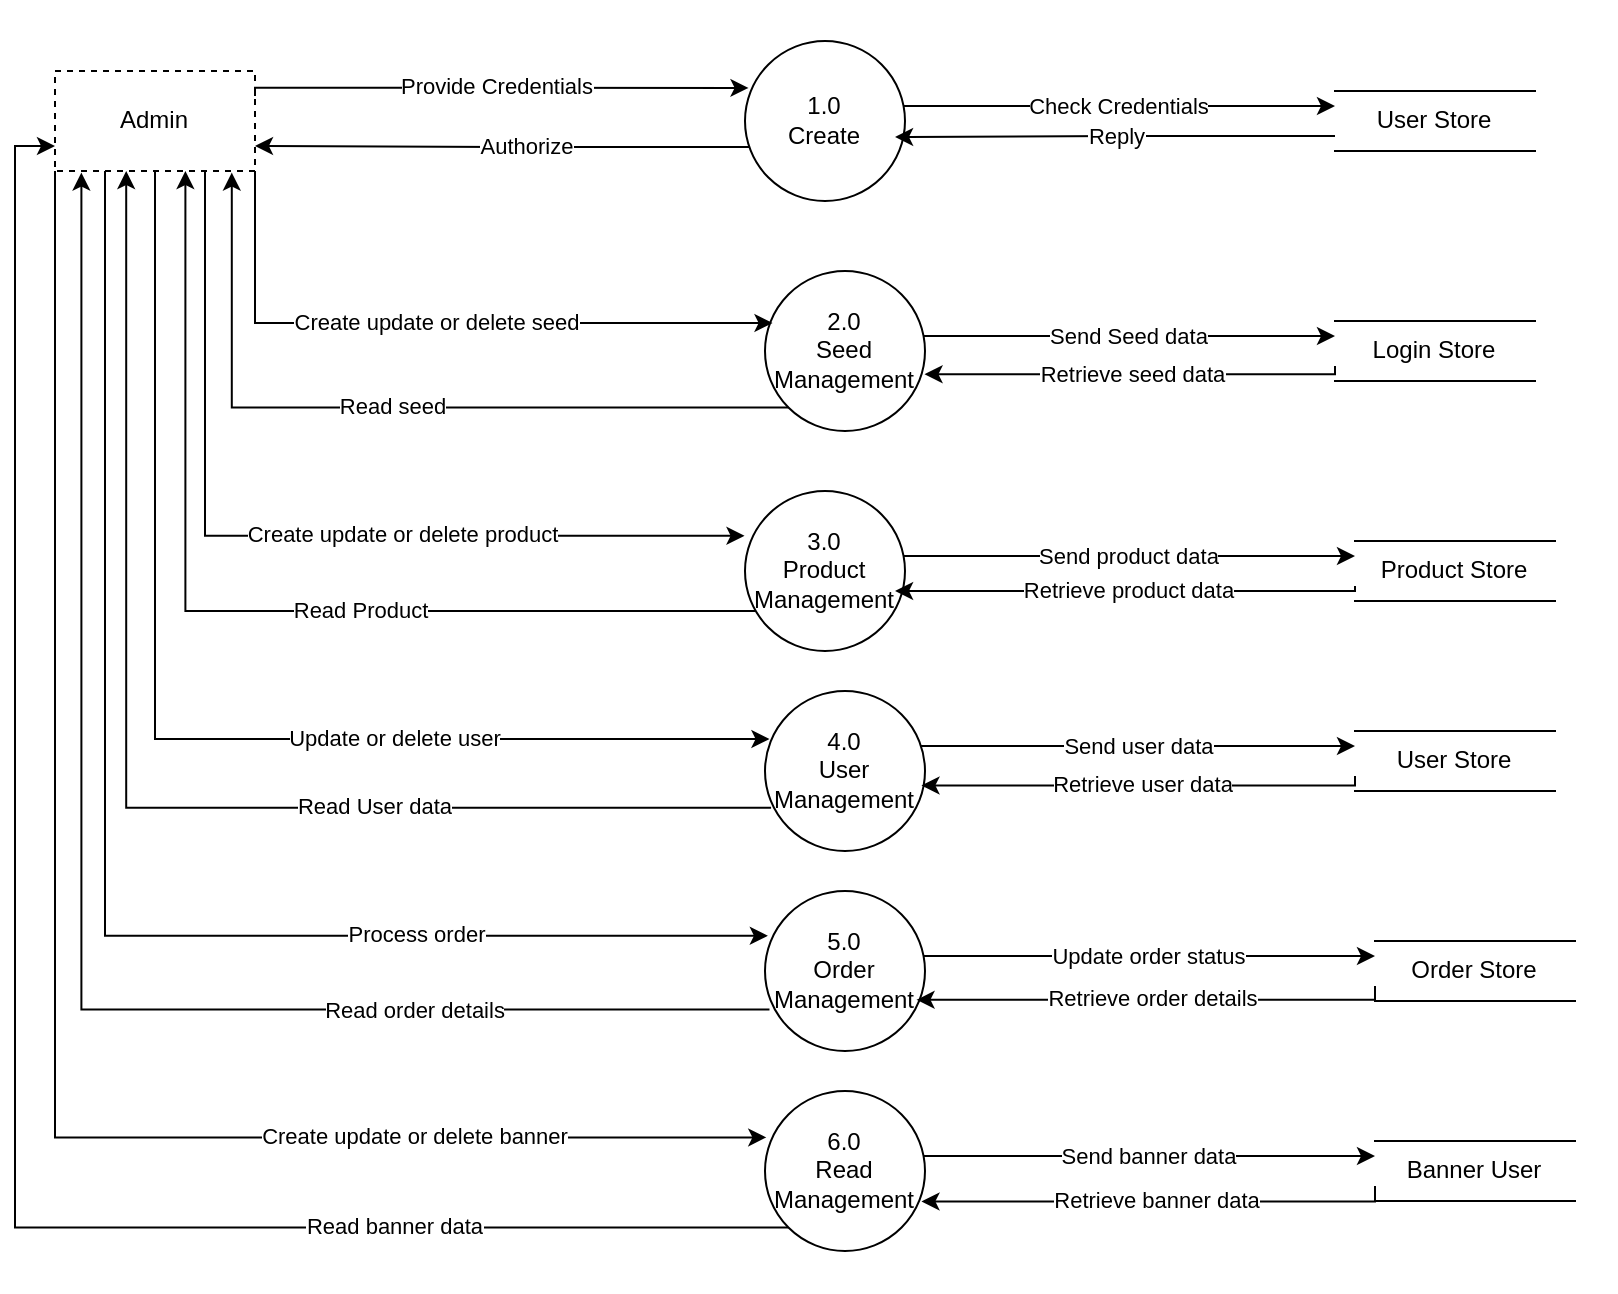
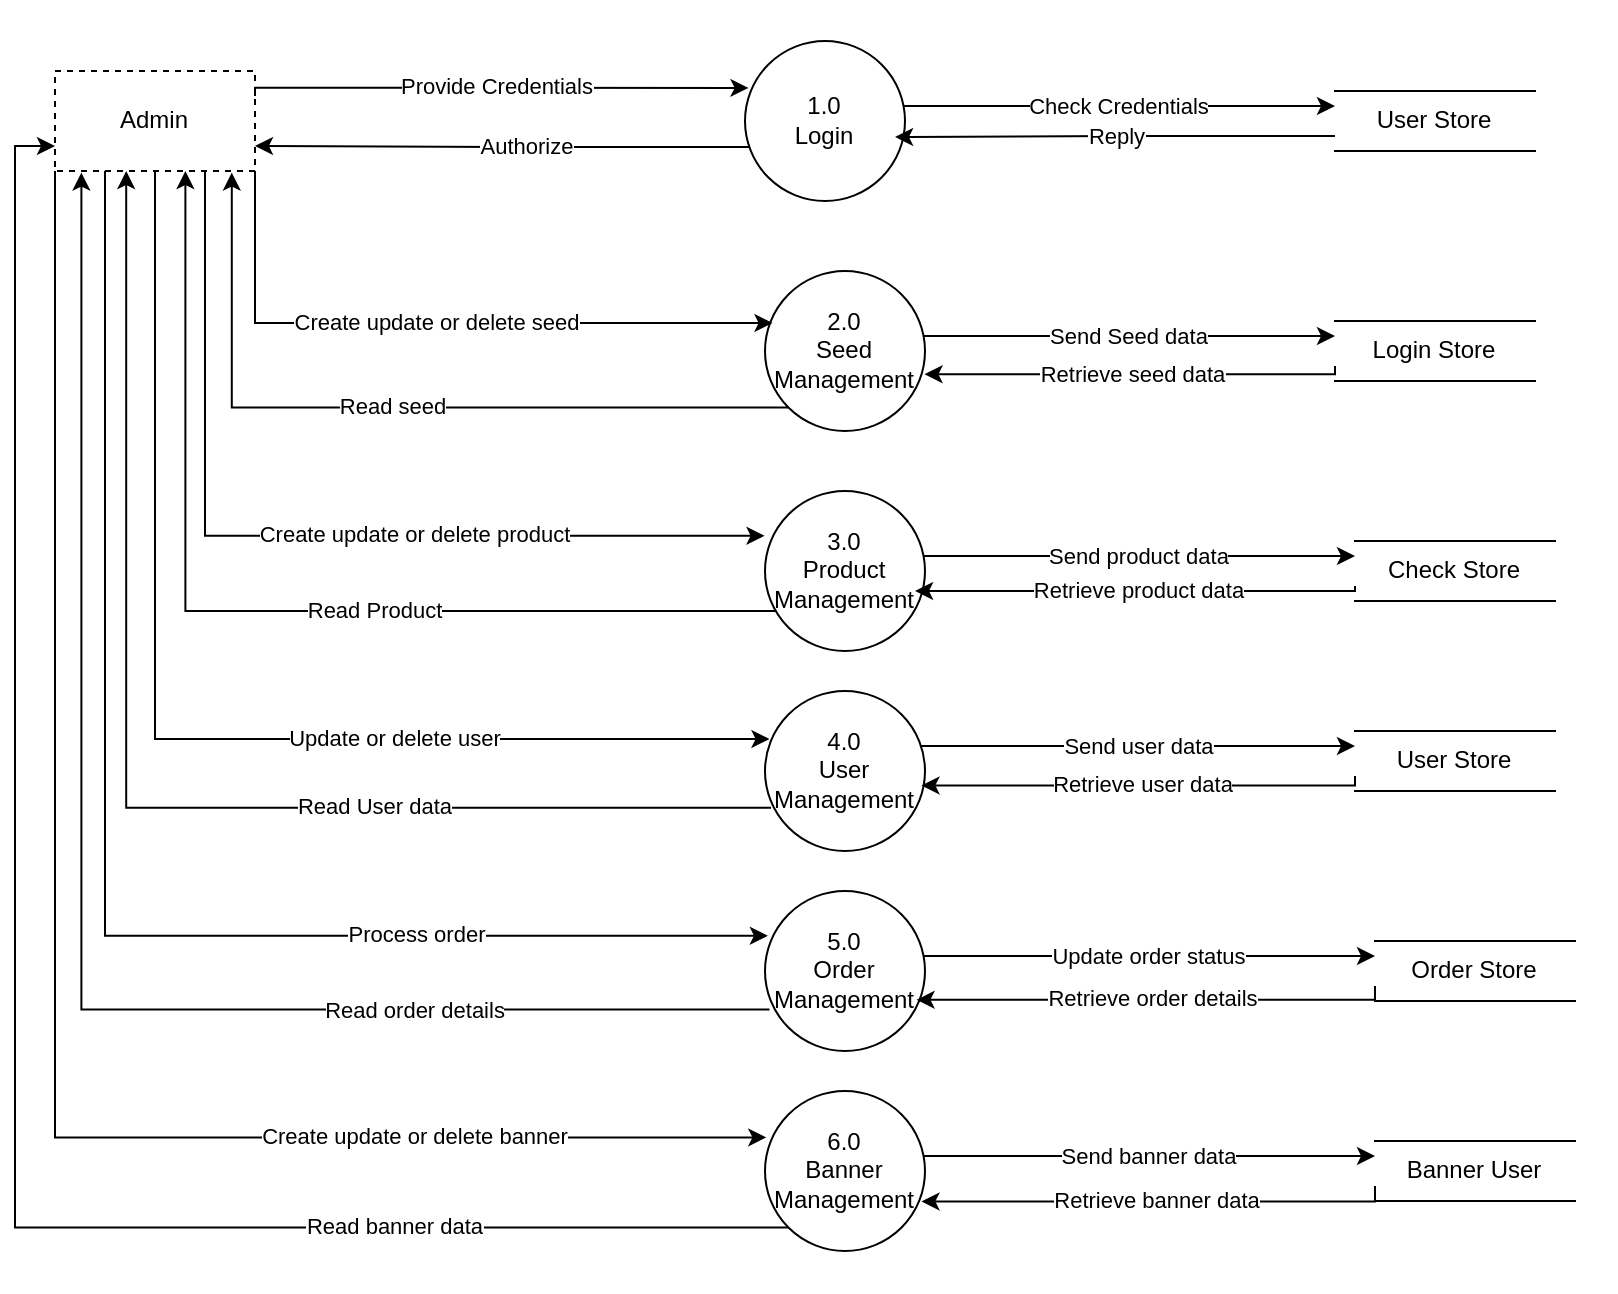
node "1.0 Create": label "1.0 Create" -> "1.0 Login"
node "3.0 Product Management": moved (825, 571) -> (845, 571)
node "Product Store": label "Product Store" -> "Check Store"
node "6.0 Read Management": label "6.0 Read Management" -> "6.0 Banner Management"
